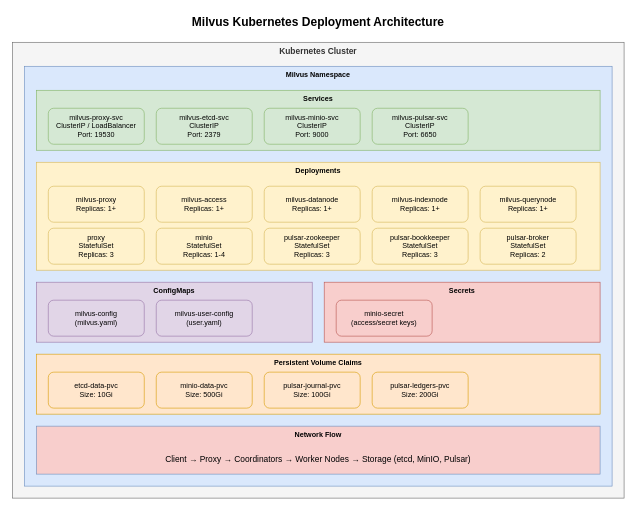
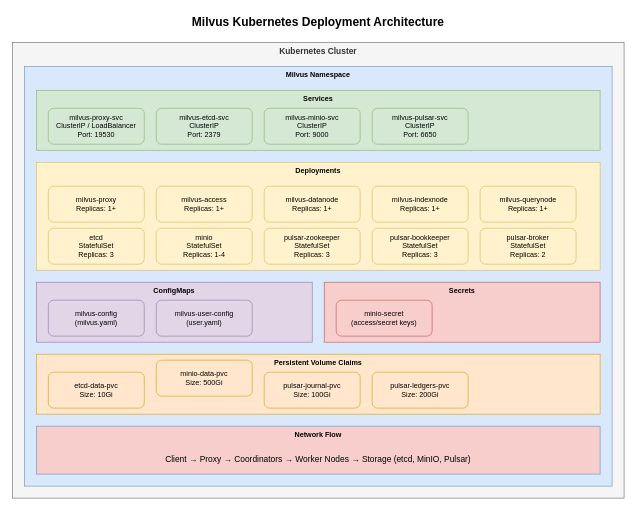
node "proxy StatefulSet Replicas: 3": label "proxy StatefulSet Replicas: 3" -> "etcd StatefulSet Replicas: 3"
node "minio-data-pvc Size: 500Gi": moved (204, 390) -> (204, 378)
